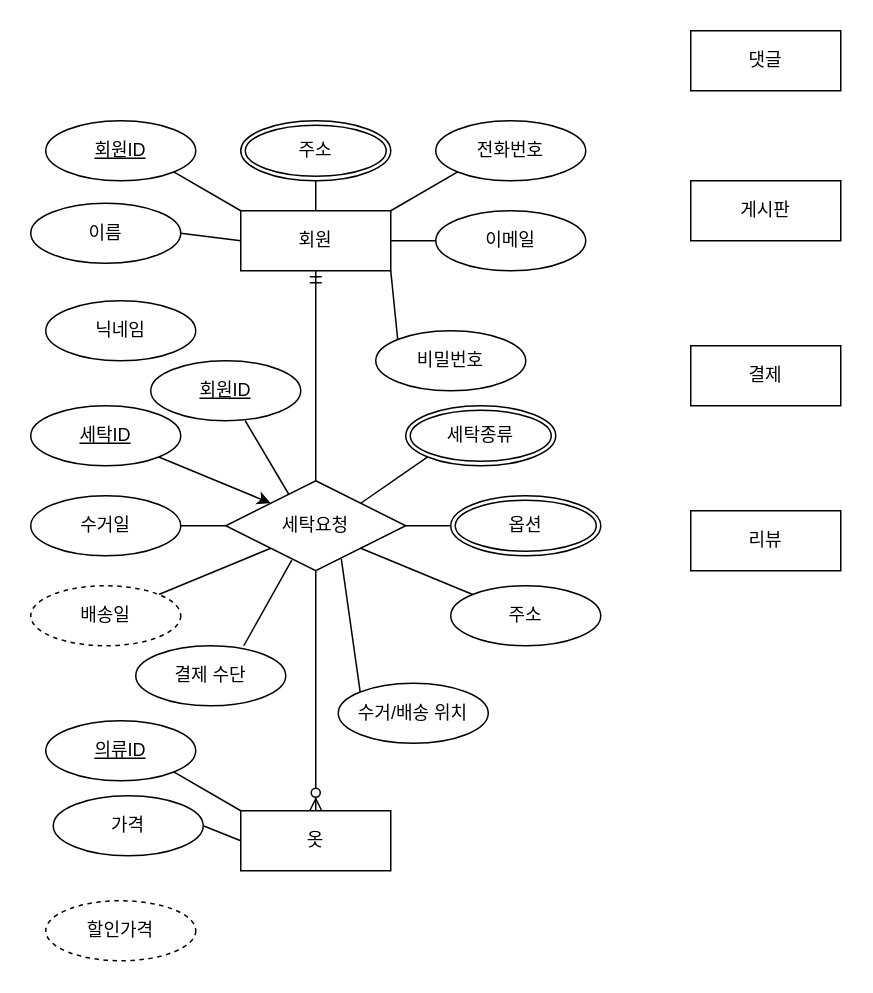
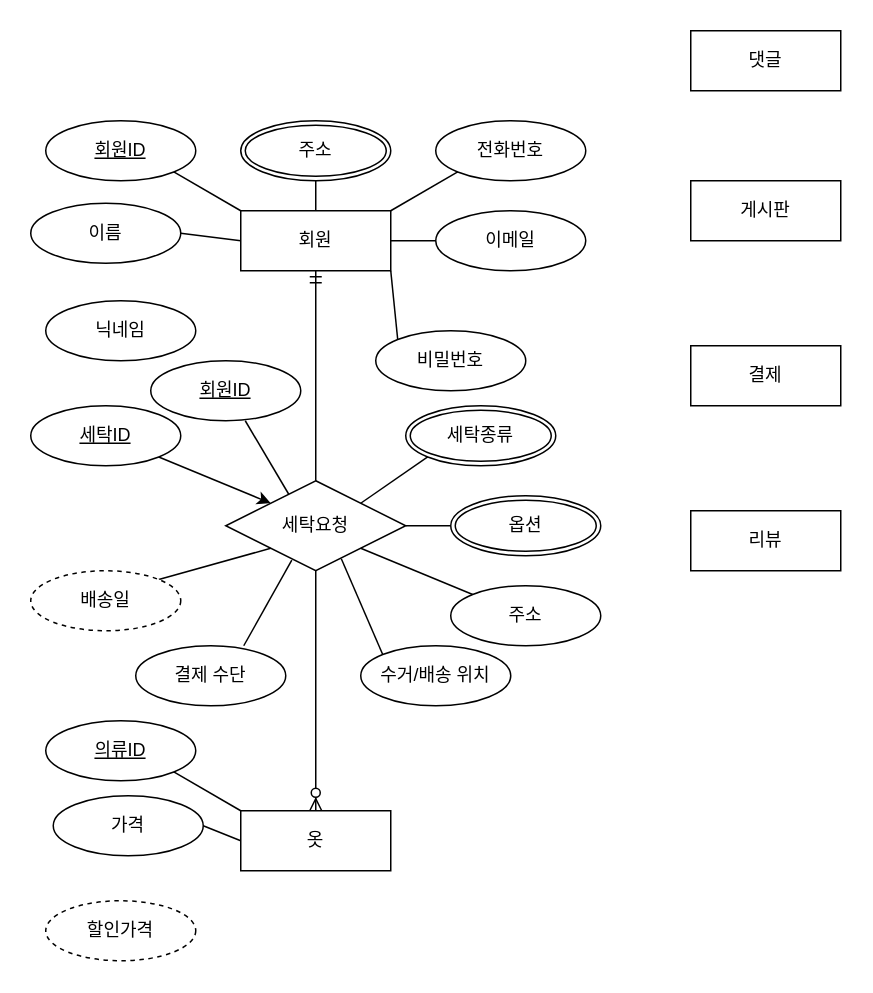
node "수거일": removed
edge "수거일" -- "세탁요청": removed
node "배송일": moved (106, 616) -> (106, 601)
node "수거/배송 위치": moved (413, 713) -> (436, 676)
